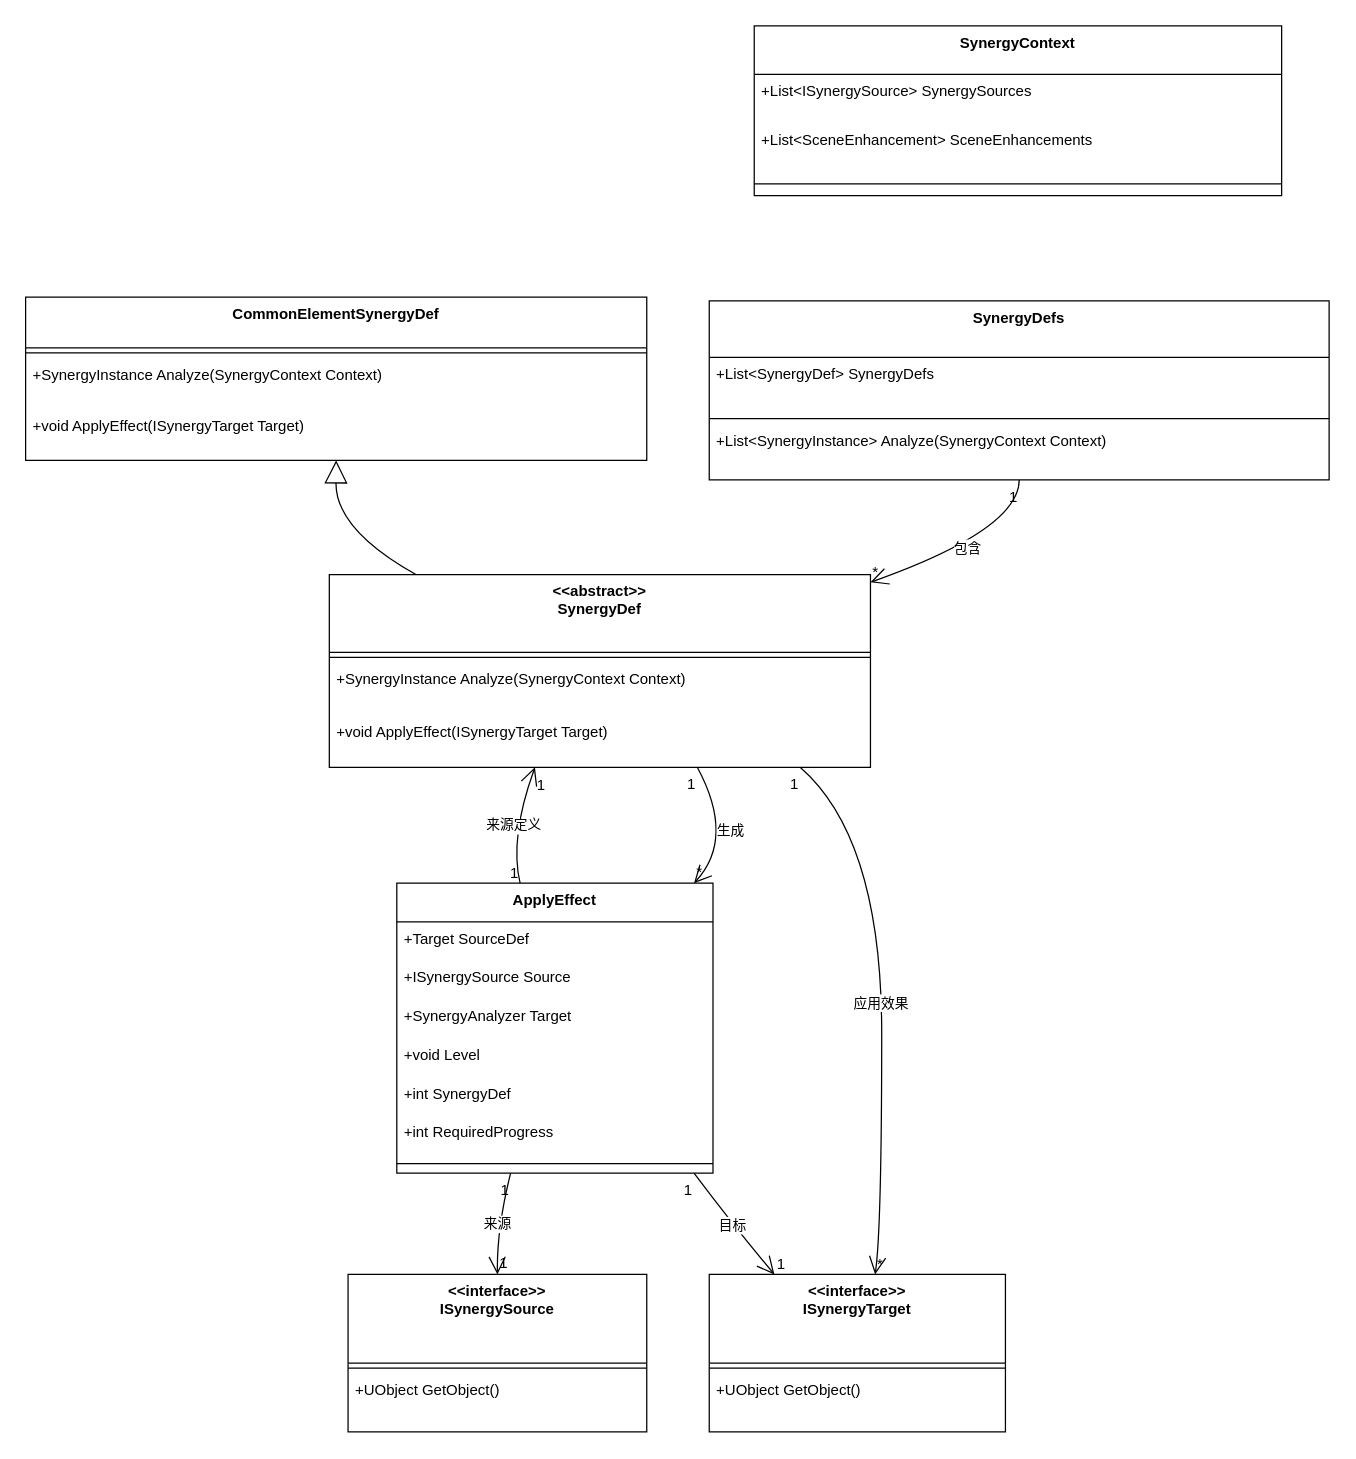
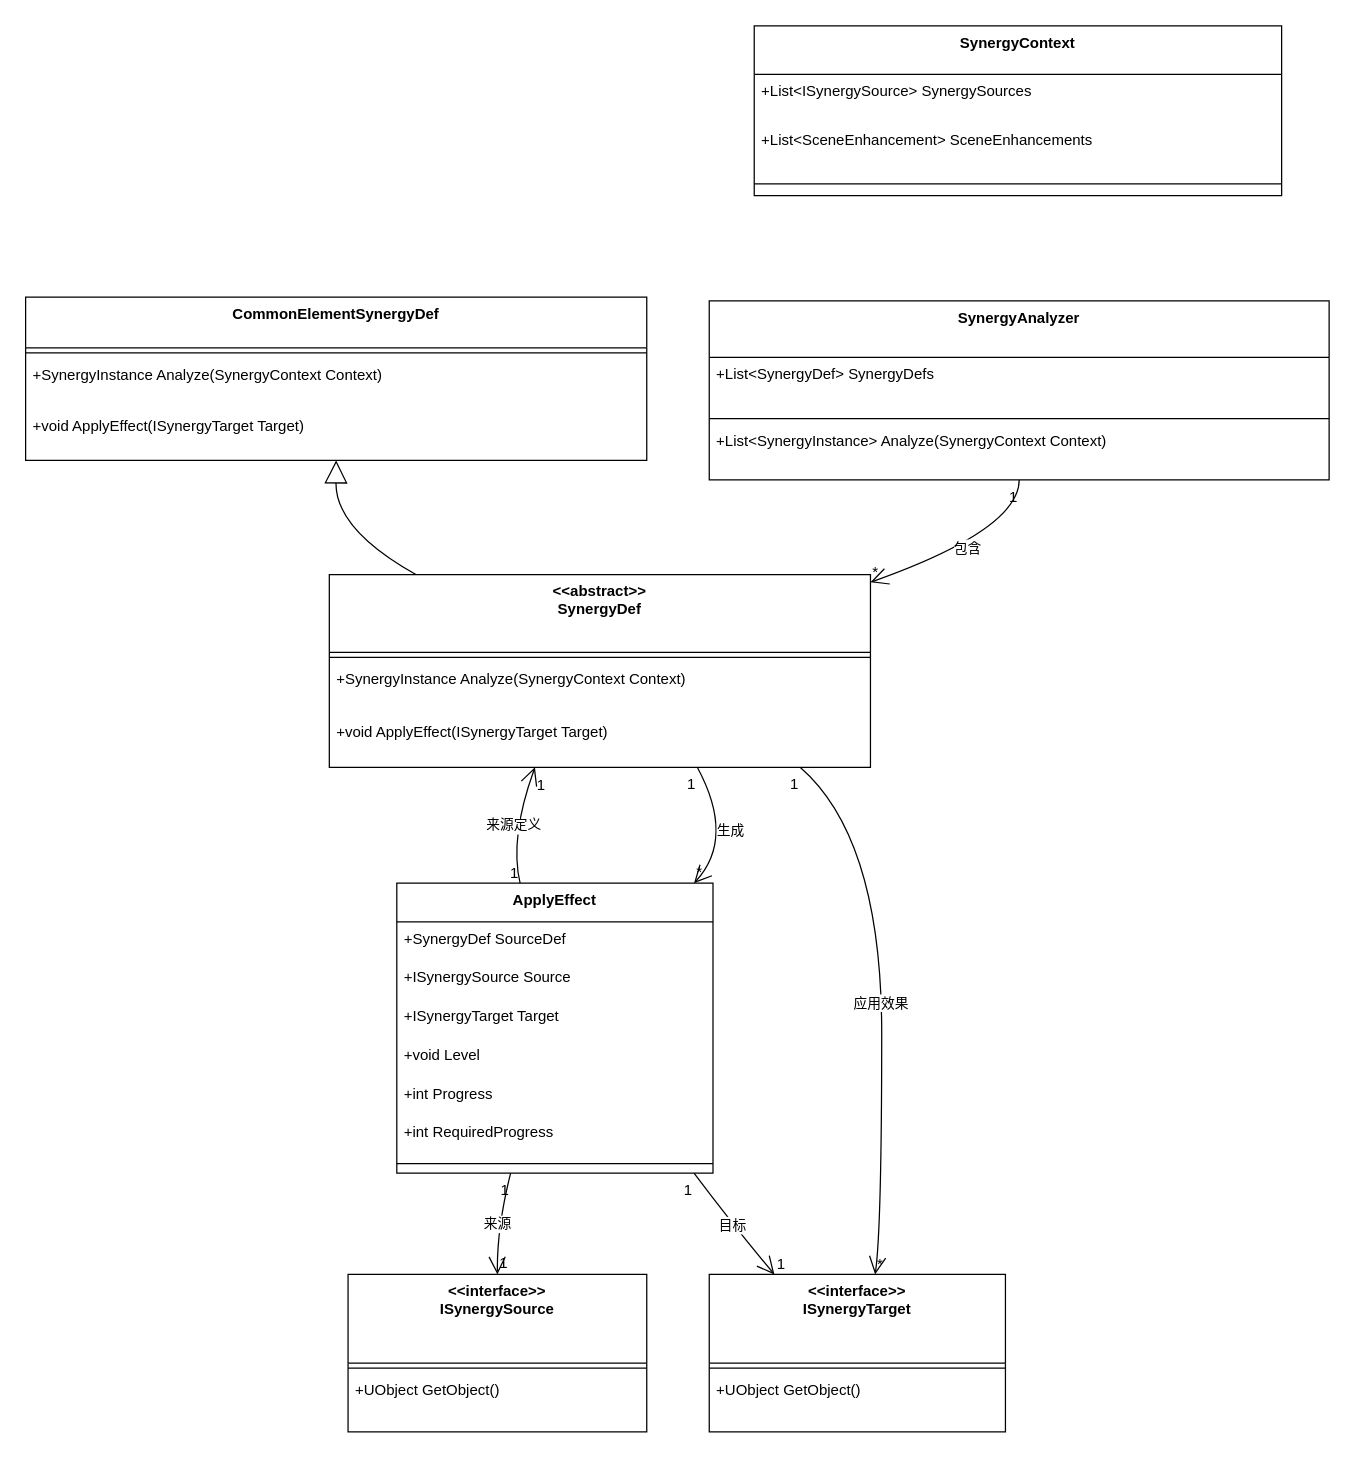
node "SynergyDefs": label "SynergyDefs" -> "SynergyAnalyzer"
node "+Target SourceDef": label "+Target SourceDef" -> "+SynergyDef SourceDef"
node "+SynergyAnalyzer Target": label "+SynergyAnalyzer Target" -> "+ISynergyTarget Target"
node "+int SynergyDef": label "+int SynergyDef" -> "+int Progress"
